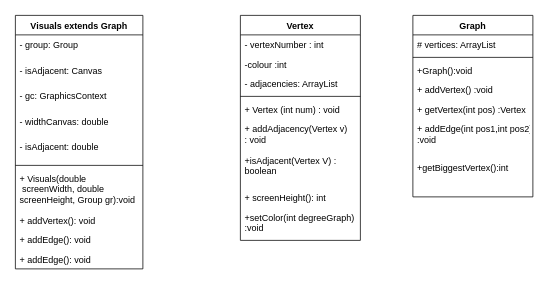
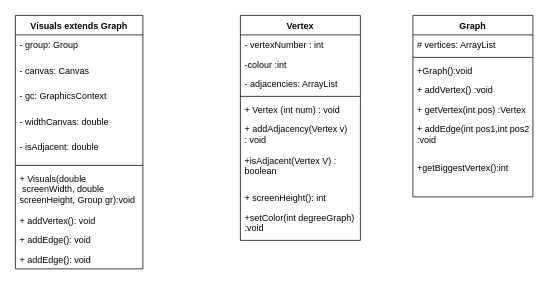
node "- isAdjacent: Canvas": label "- isAdjacent: Canvas" -> "- canvas: Canvas"
